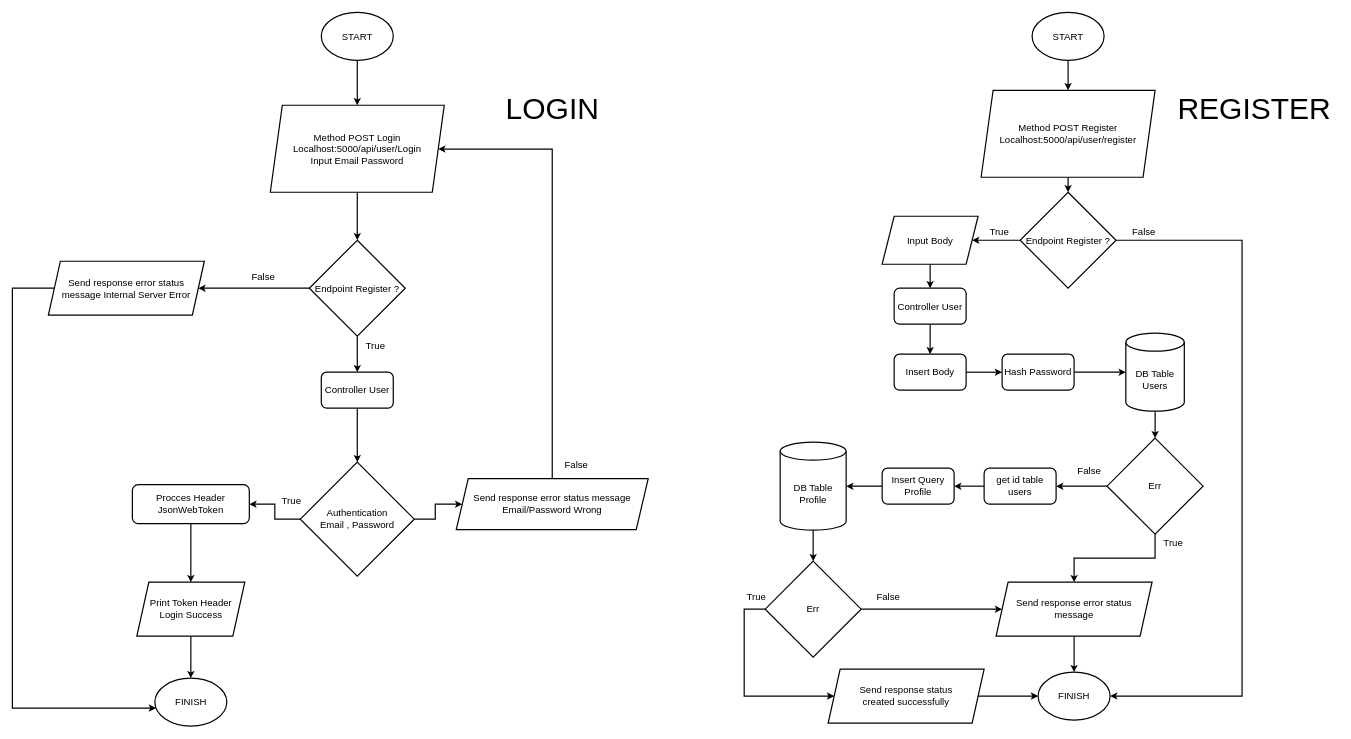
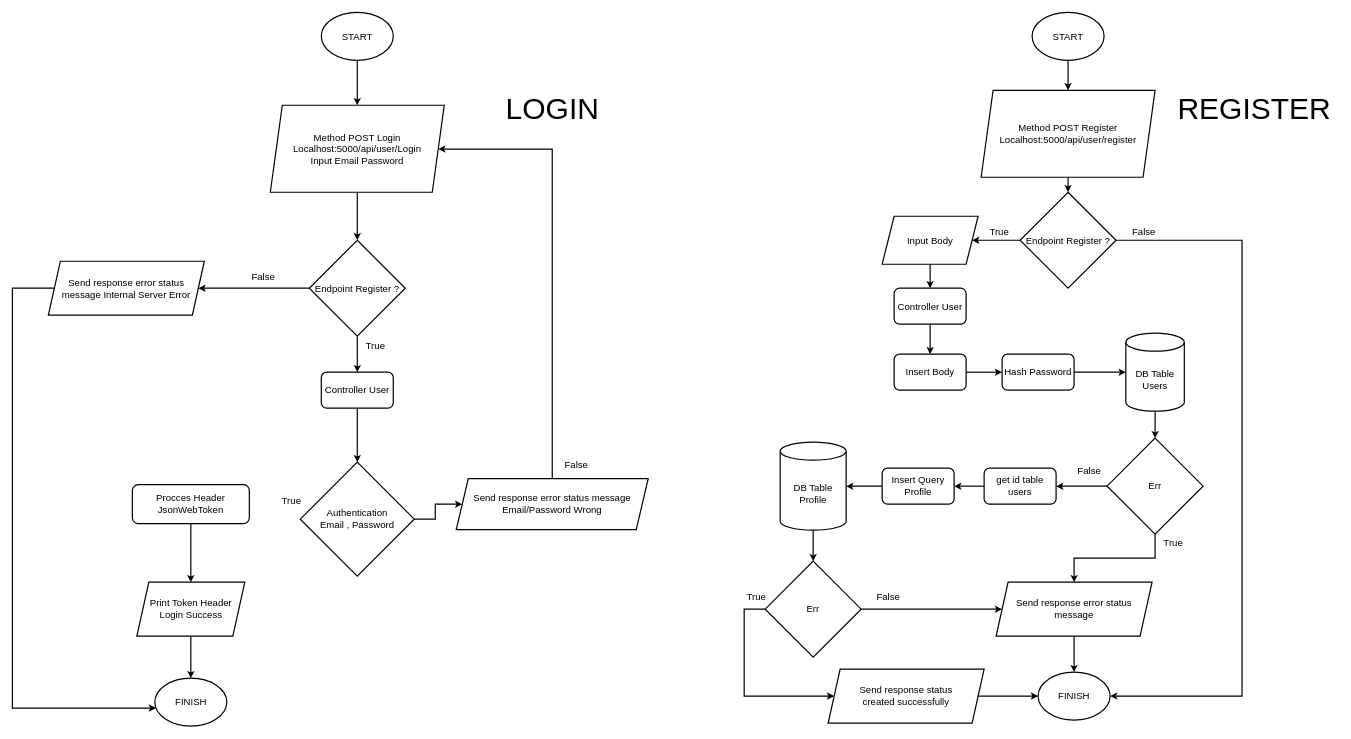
edge "Authentication Email , Password" -> "Procces Header JsonWebToken": removed
